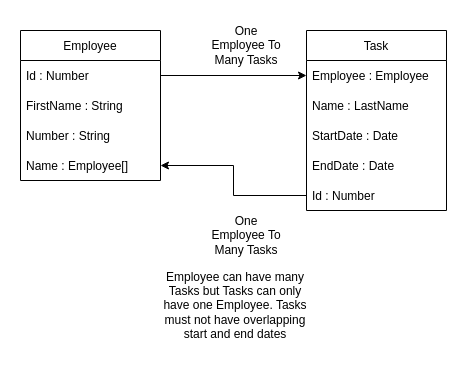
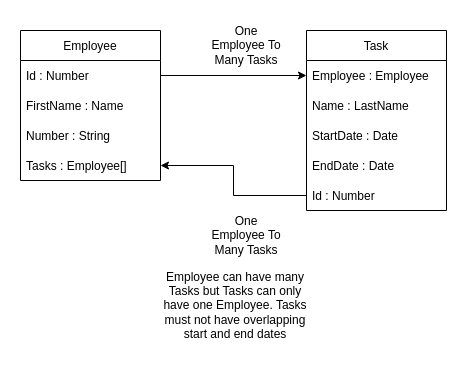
node "FirstName : String": label "FirstName : String" -> "FirstName : Name"
node "Name : Employee[]": label "Name : Employee[]" -> "Tasks : Employee[]"
